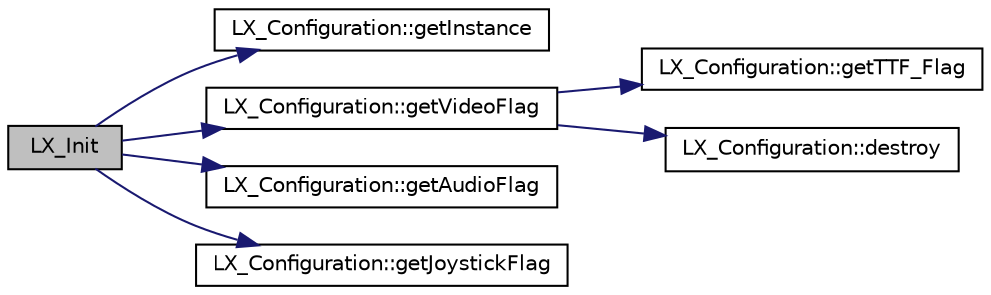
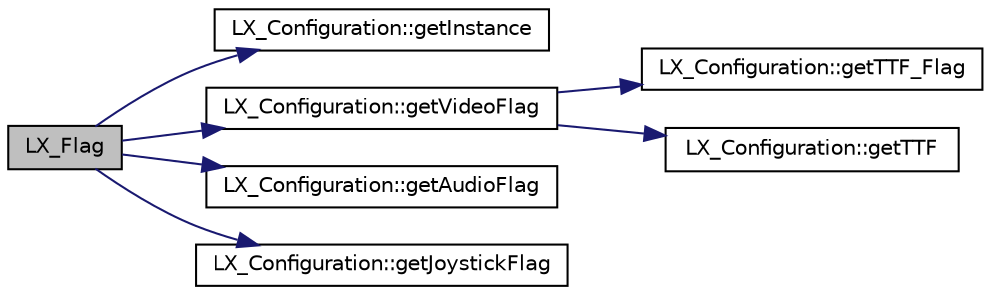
node "LX_Init": label "LX_Init" -> "LX_Flag"
node "LX_Configuration::destroy": label "LX_Configuration::destroy" -> "LX_Configuration::getTTF"
